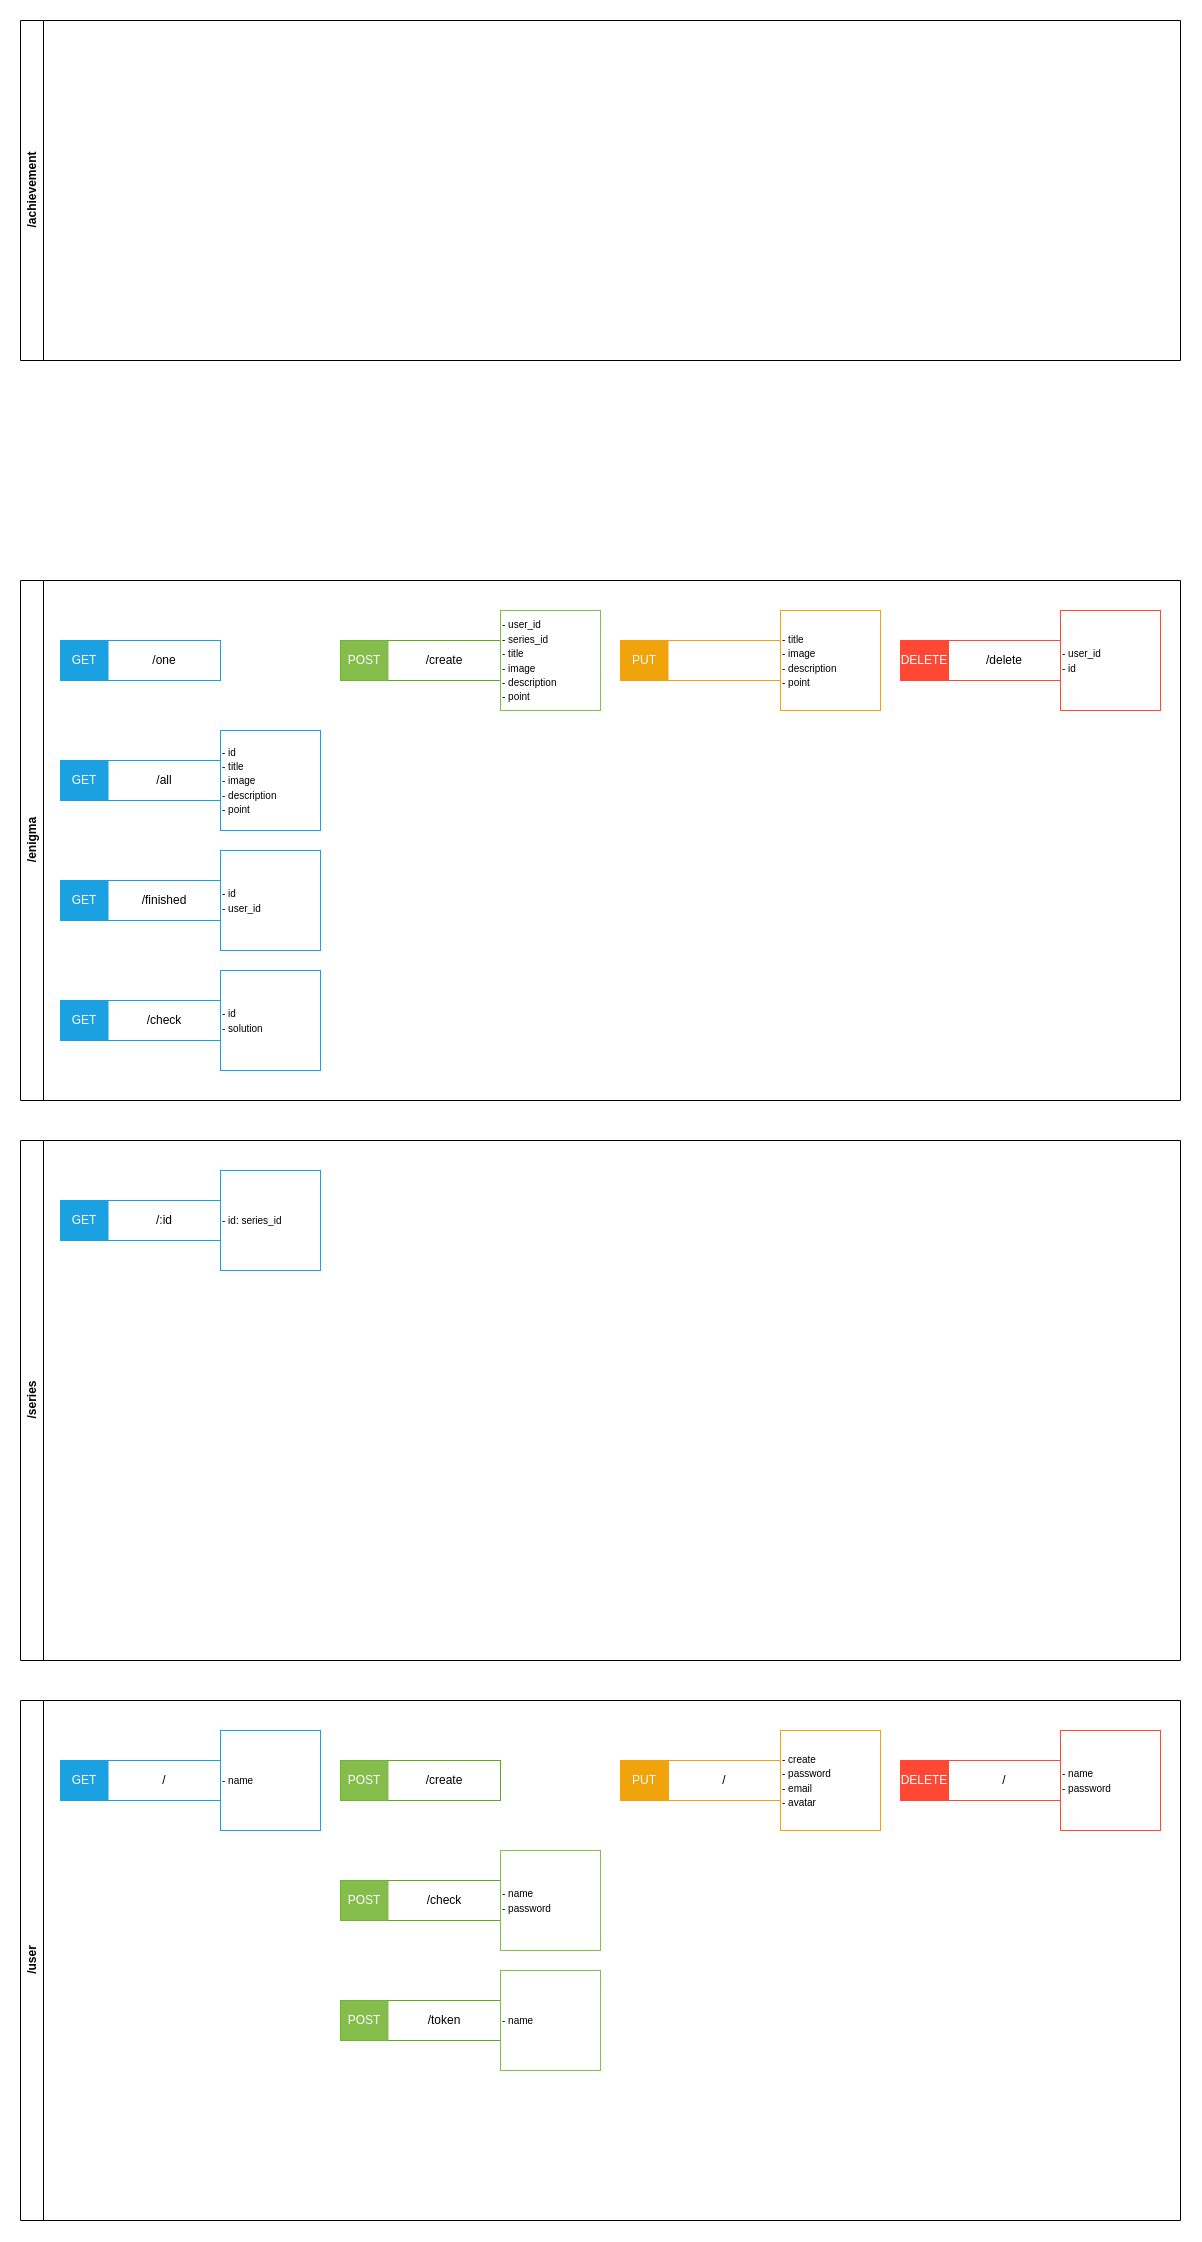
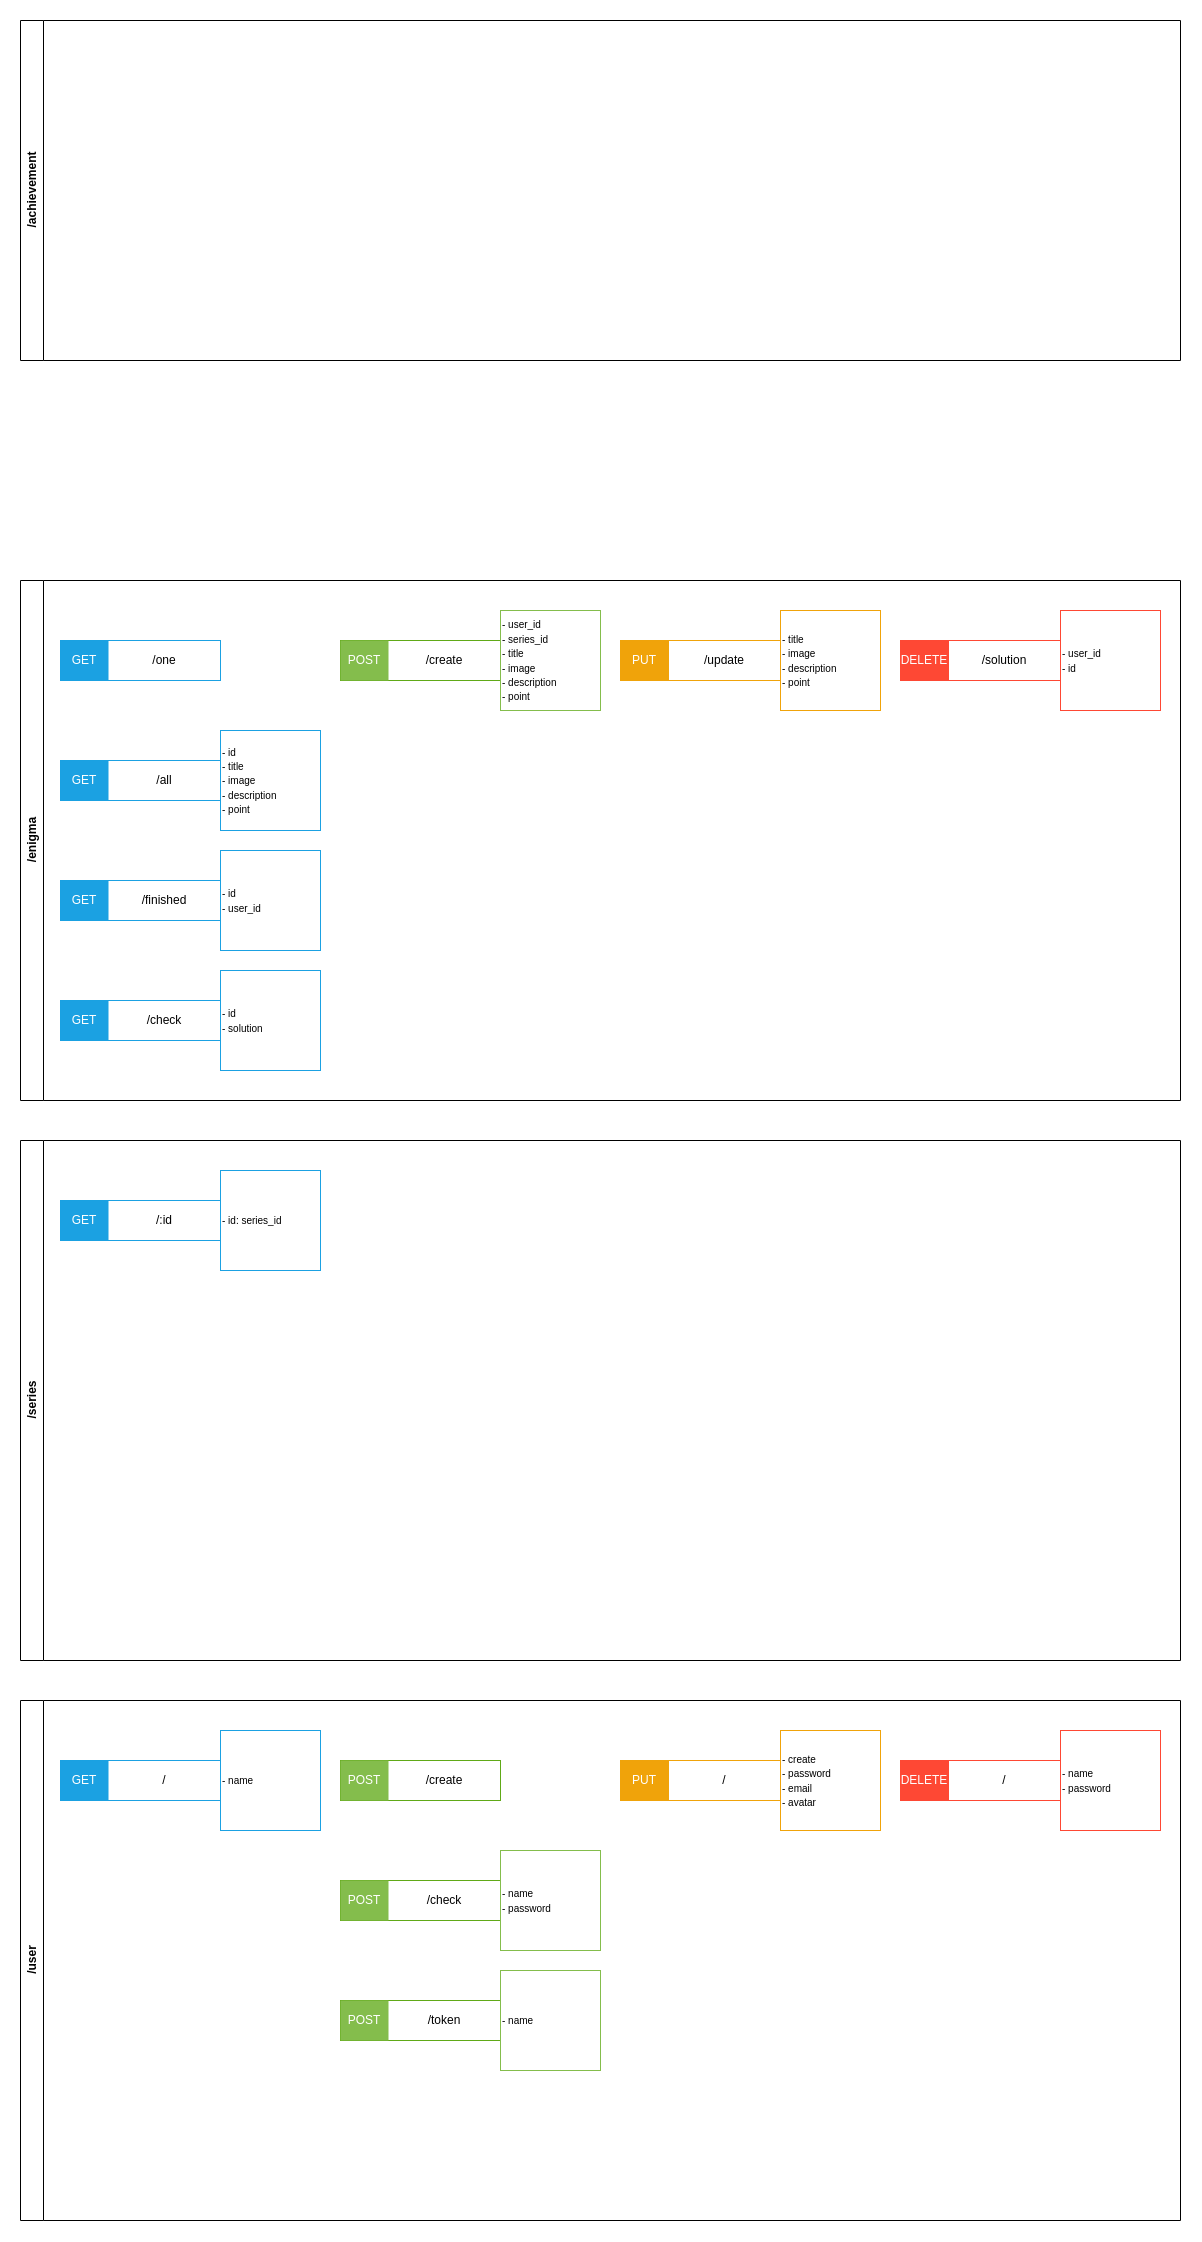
node "/update": added
node "/delete": label "/delete" -> "/solution"
